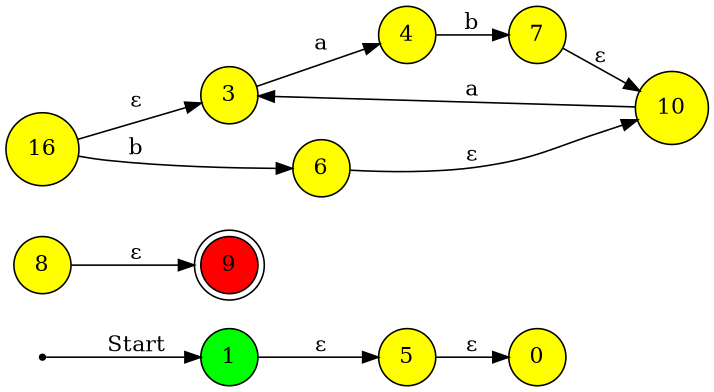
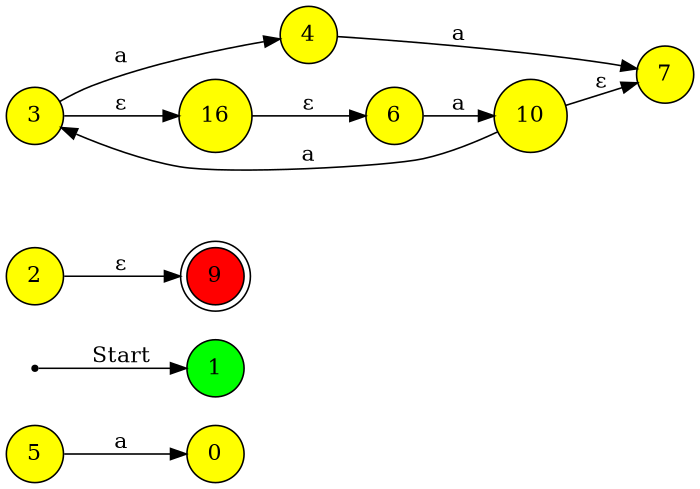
edge "4" -> "7": label "b" -> "a"
edge "7" -> "10": reversed
edge "16" -> "3": reversed
edge "16" -> "6": label "b" -> "ε"
edge "6" -> "10": label "ε" -> "a"
node "8": label "8" -> "2"
edge "5" -> "0": label "ε" -> "a"
edge "1" -> "5": removed, label "ε"
